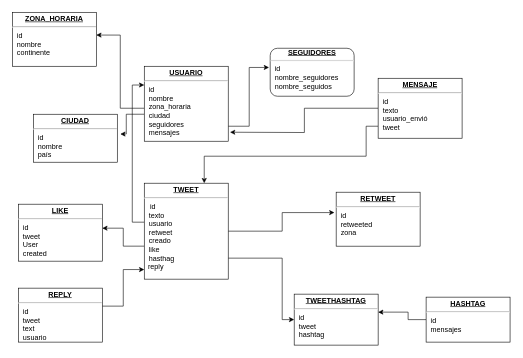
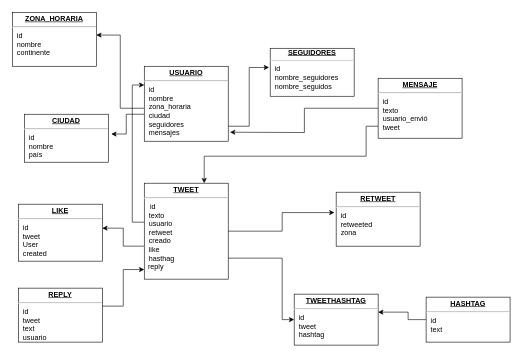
node "SEGUIDORES id nombre_seguidores nombre_seguidos": shape rounded rectangle -> rectangle
node "CIUDAD id nombre país": moved (75, 138) -> (66, 138)
node "HASHTAG id mensajes": label "HASHTAG id mensajes" -> "HASHTAG id text"
